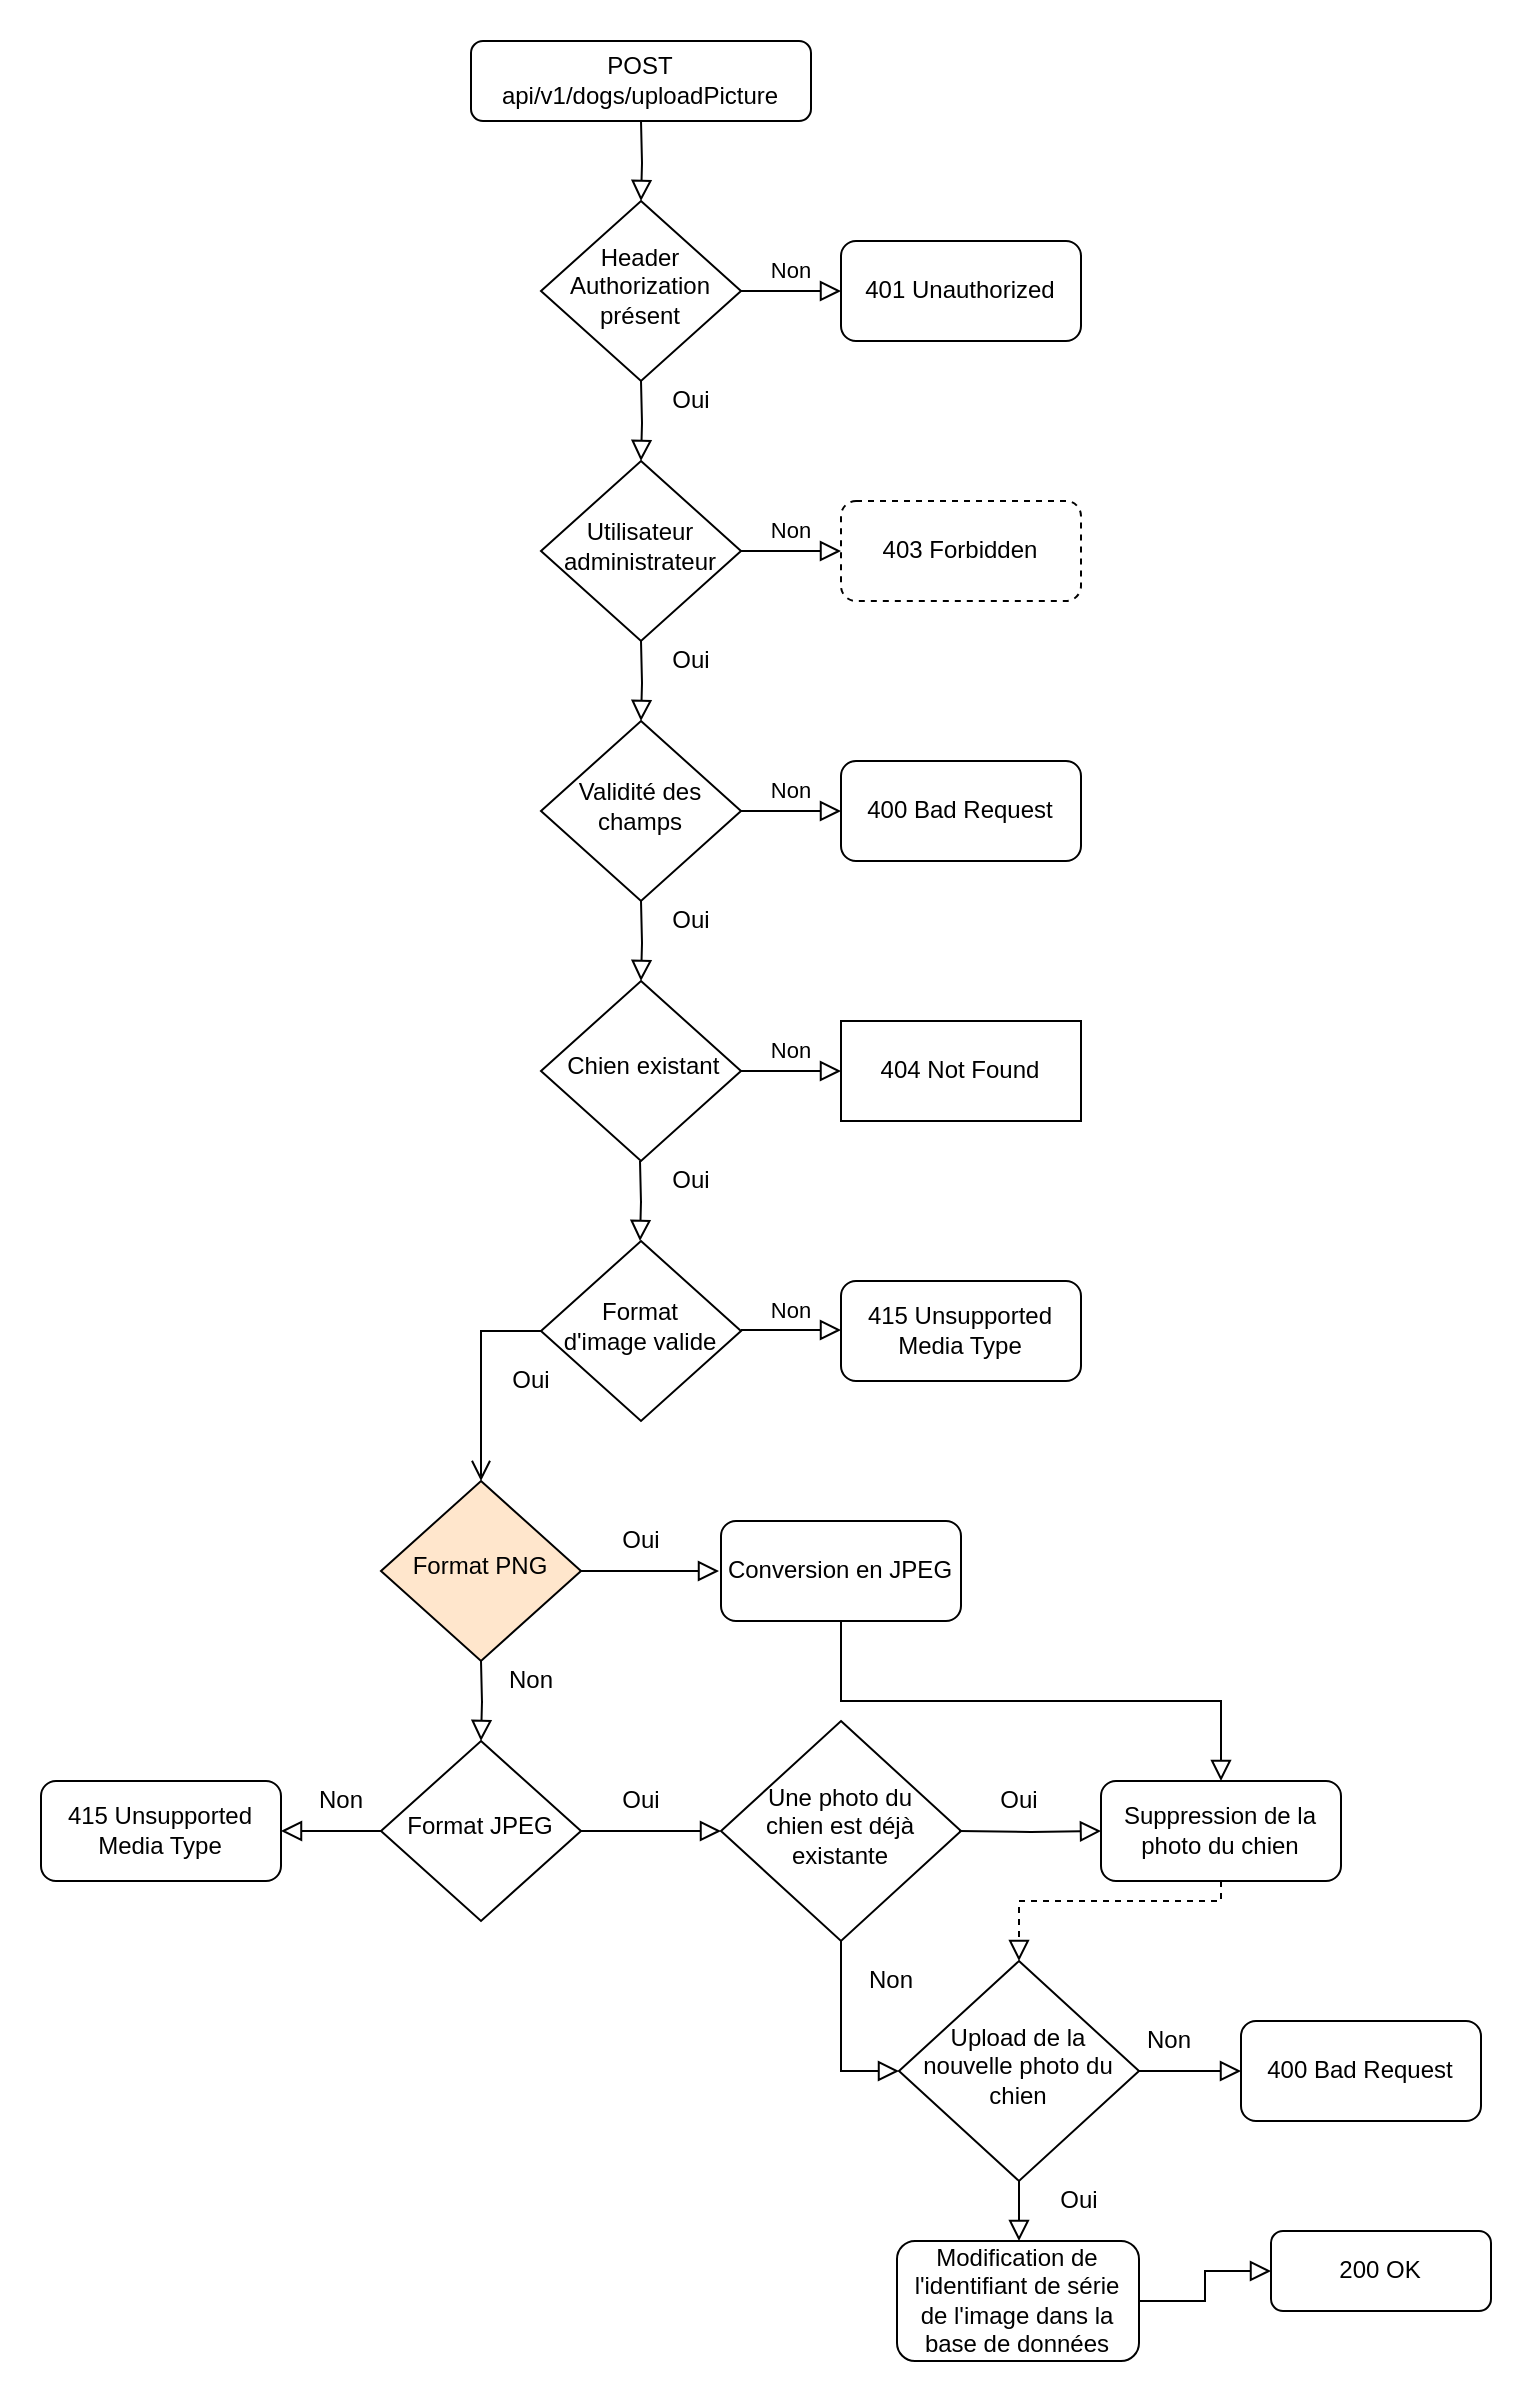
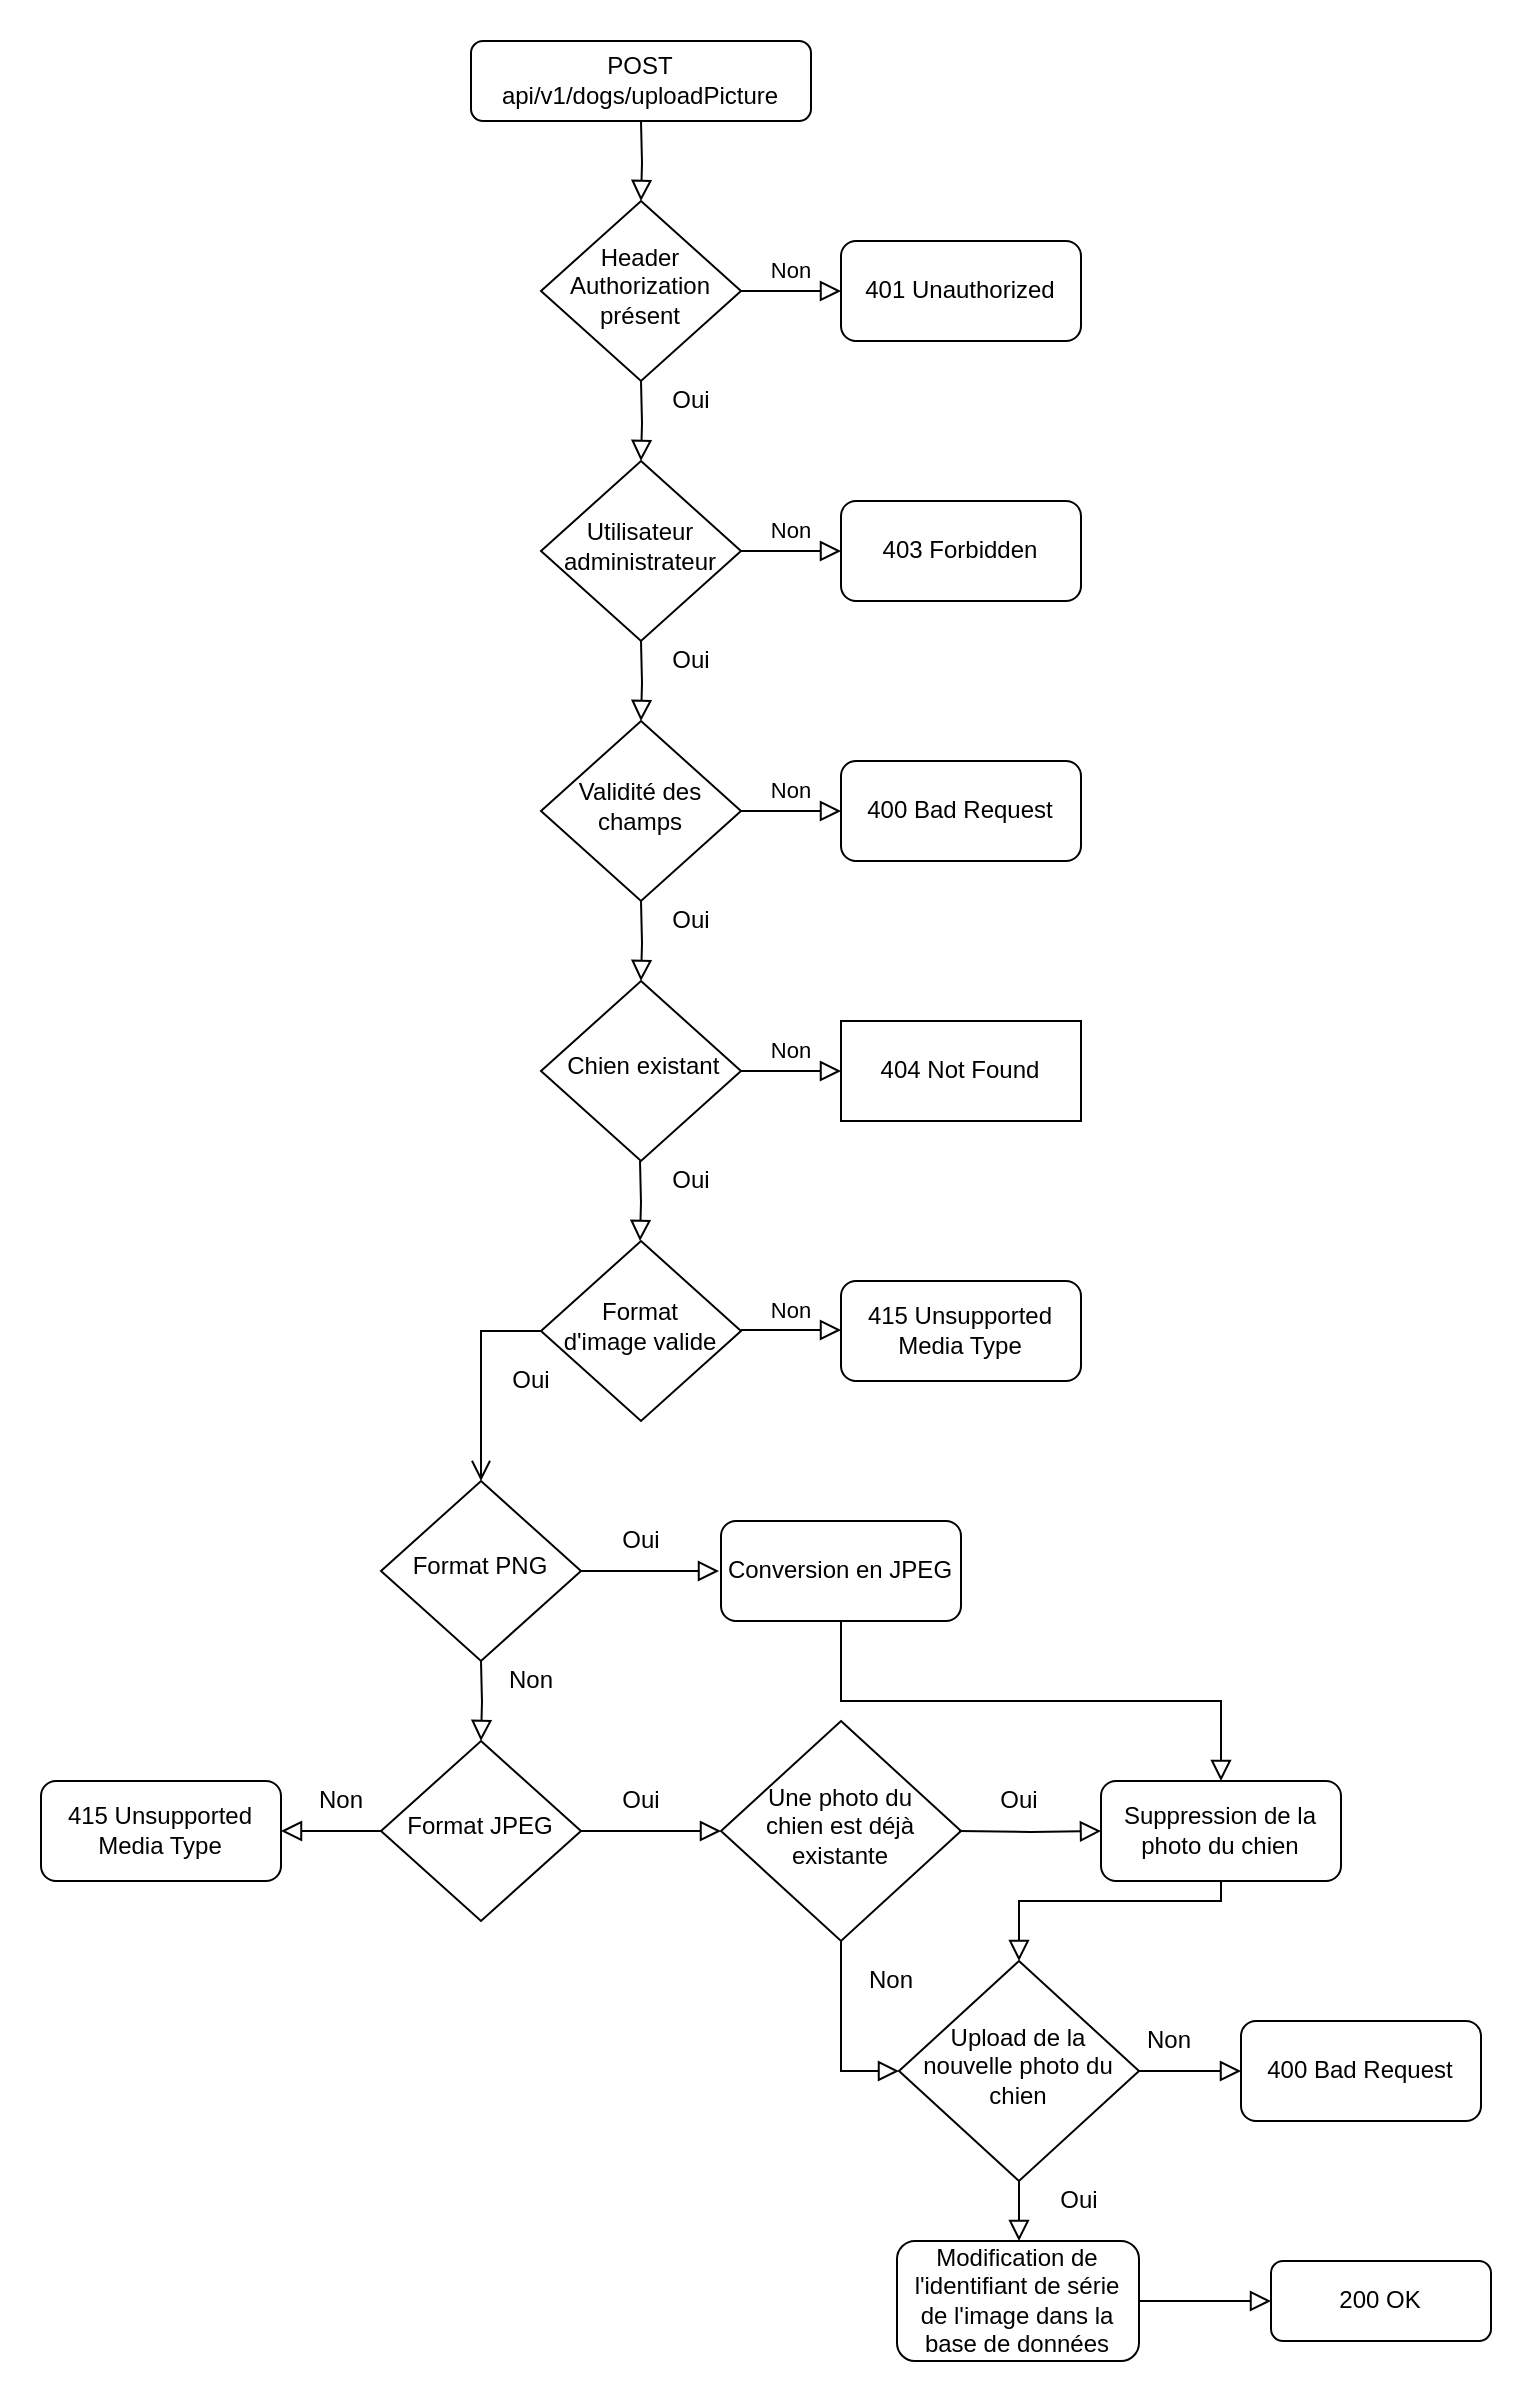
node "403 Forbidden": style dashed -> solid
node "Format PNG": fillcolor #ffe6cc -> #ffffff
edge "Suppression de la photo du chien" -> "Upload de la nouvelle photo du chien": style dashed -> solid
node "200 OK": moved (1381, 2271) -> (1381, 2301)
